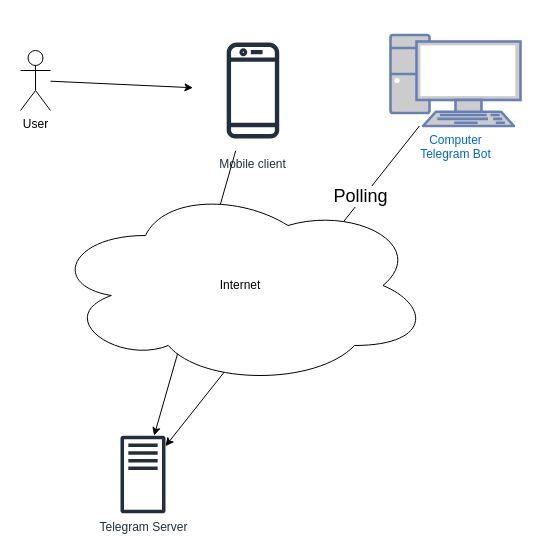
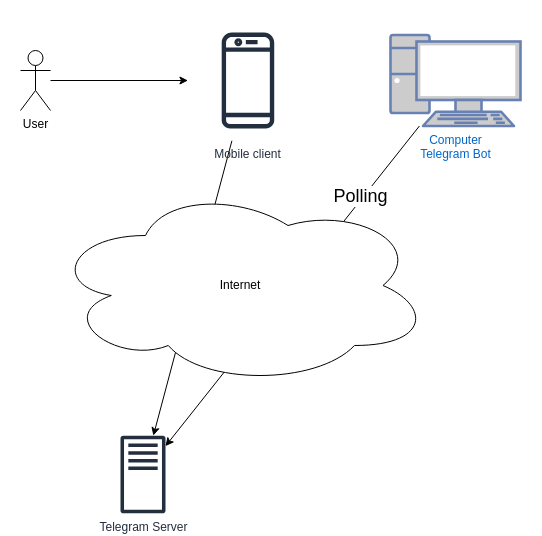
node "Mobile client": moved (253, 91) -> (248, 81)
